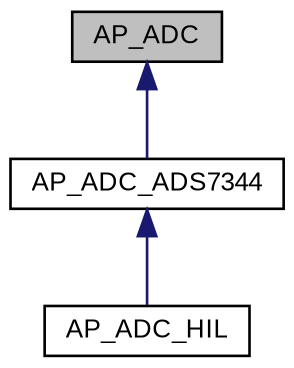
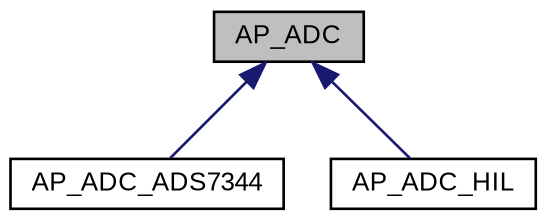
edge "AP_ADC_HIL" -> "AP_ADC_ADS7344": now "AP_ADC_HIL" -> "AP_ADC"
